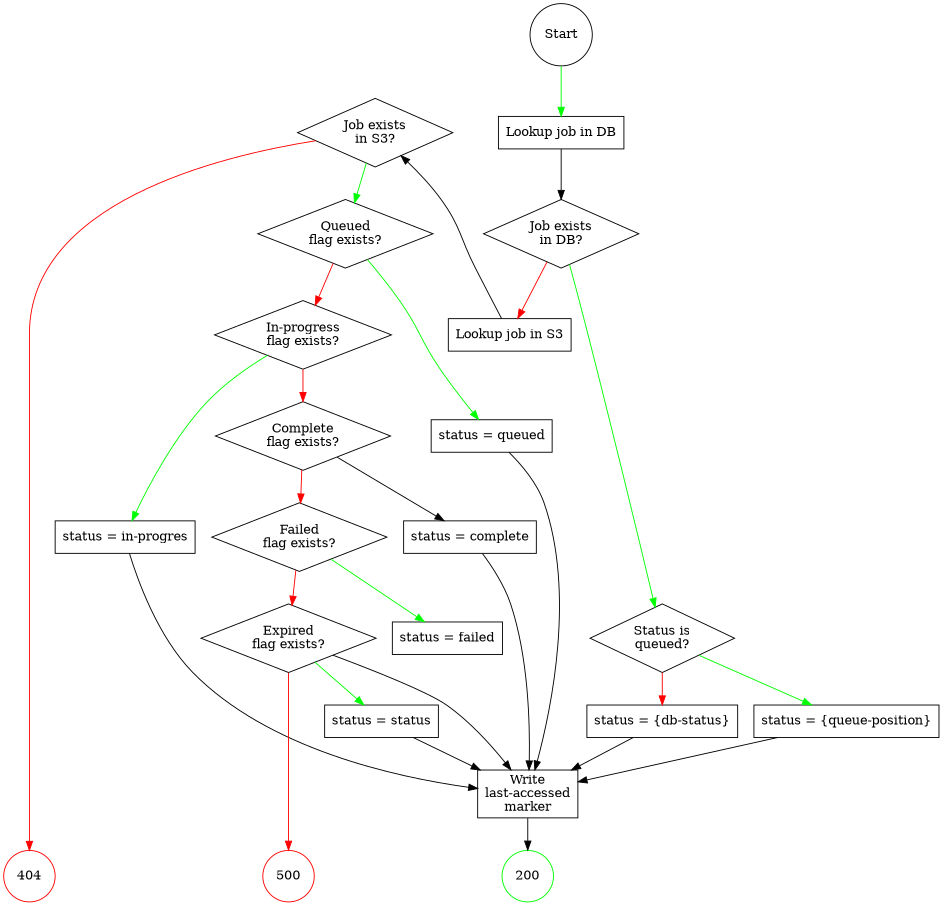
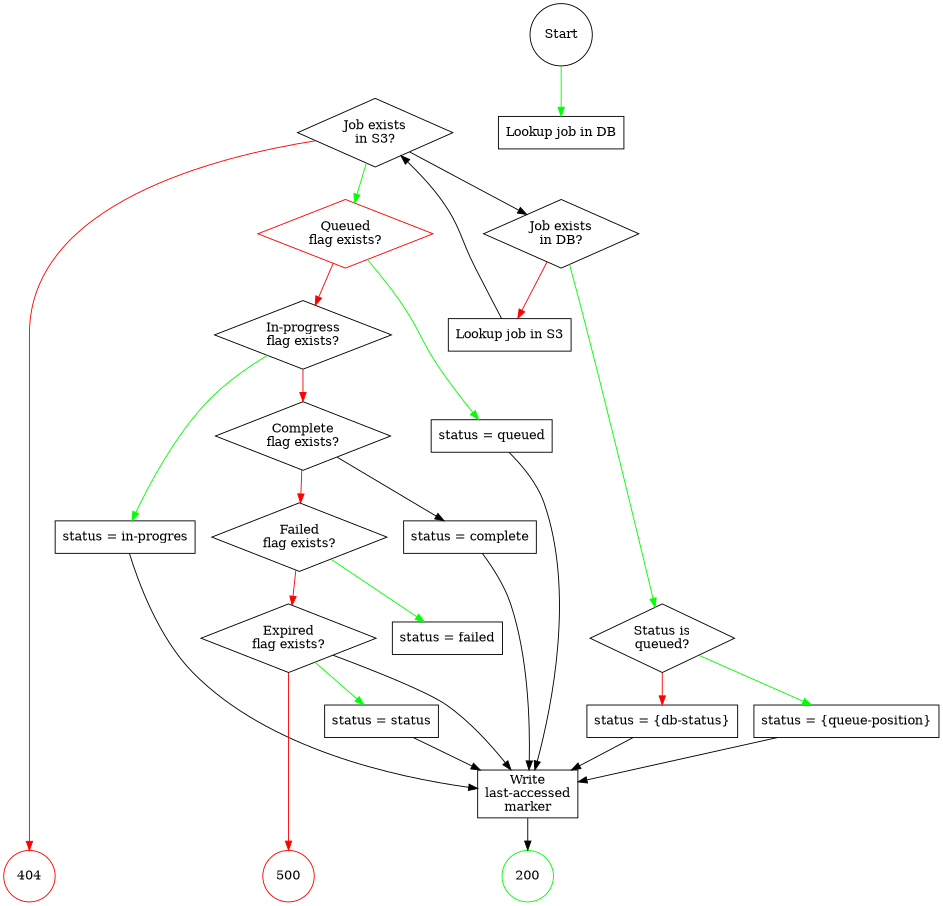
edge "Lookup job in DB" -> "Job exists in DB?": now "Job exists in S3?" -> "Job exists in DB?"
node "Queued flag exists?": color black -> red
